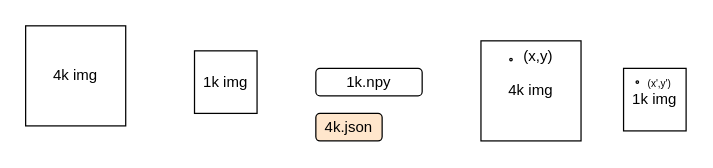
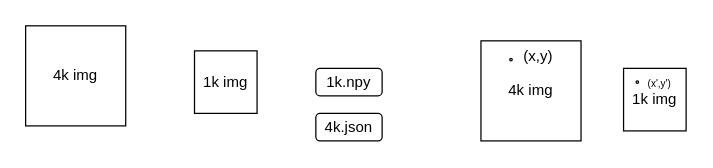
node "1k.npy": size 106x28 -> 66x28
node "4k.json": fillcolor #ffe6cc -> #ffffff
